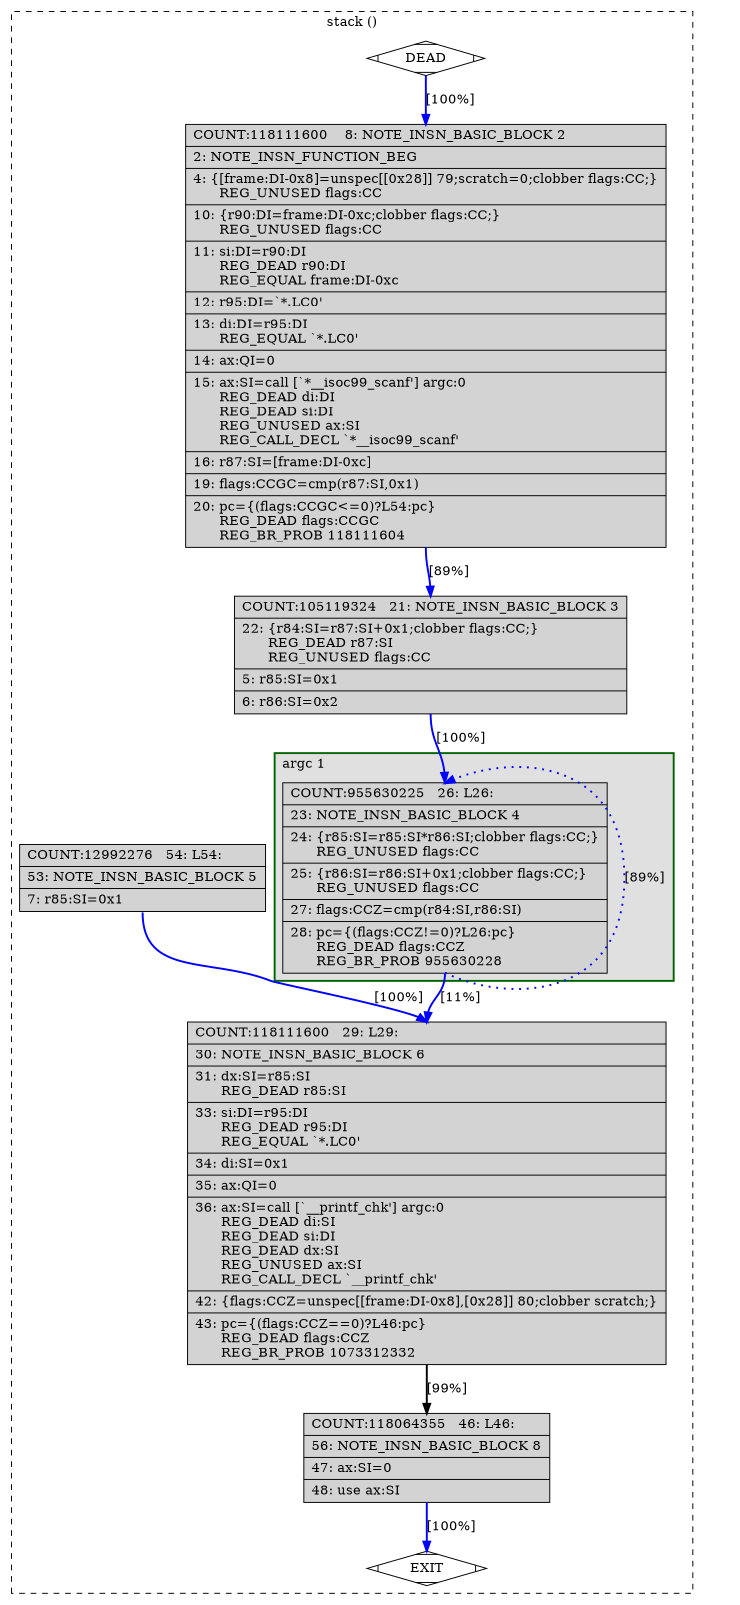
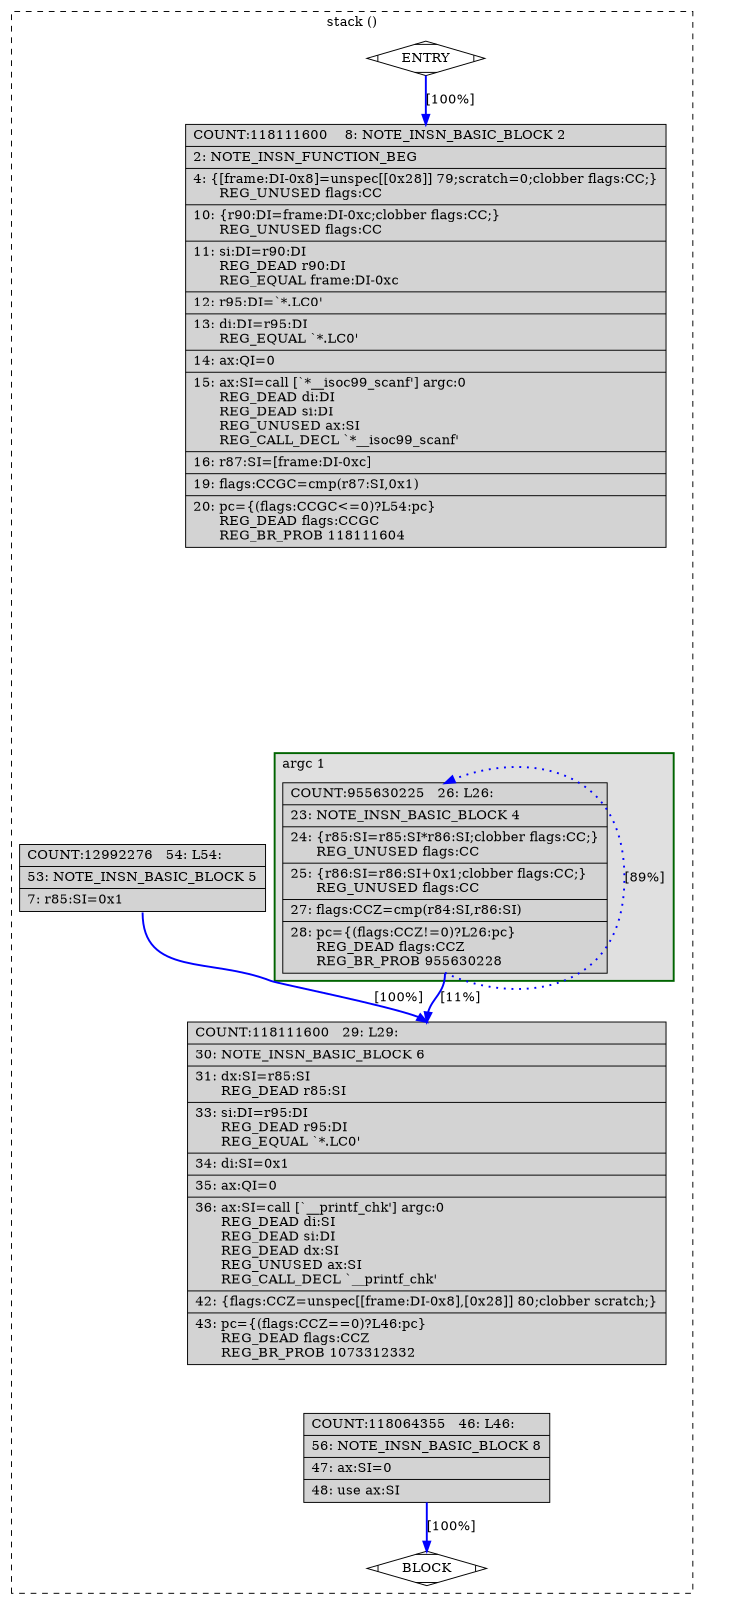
node "DEAD": label "DEAD" -> "ENTRY"
node "COUNT:105119324   21: NOTE_INSN_BASIC_BLOCK 3": removed
edge "COUNT:118111600   29: L29:" -> "COUNT:118064355   46: L46:": removed, label "[99%]"
node "EXIT": label "EXIT" -> "BLOCK"
